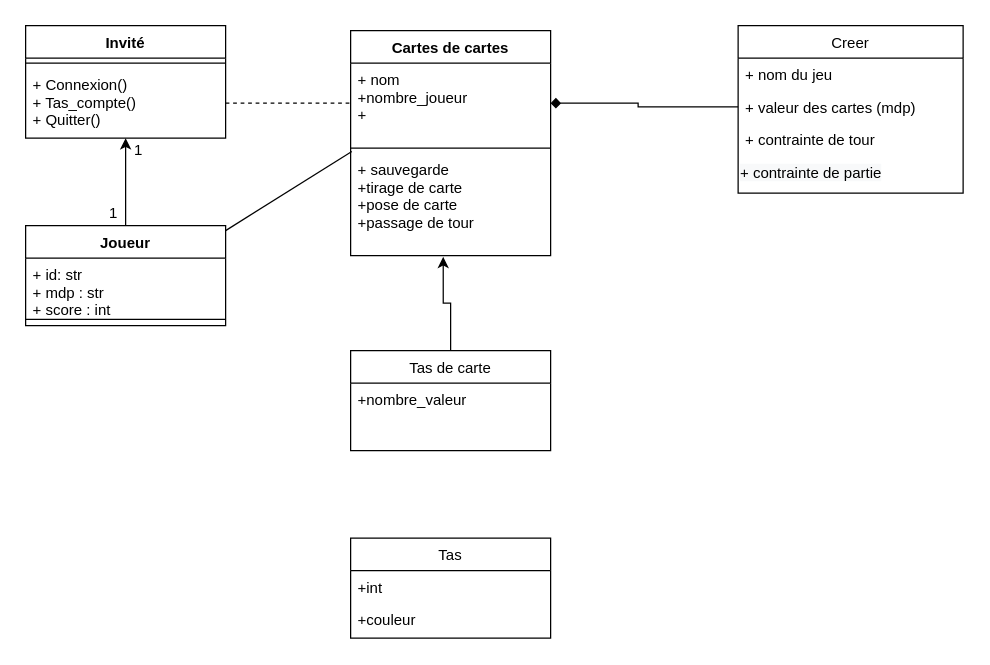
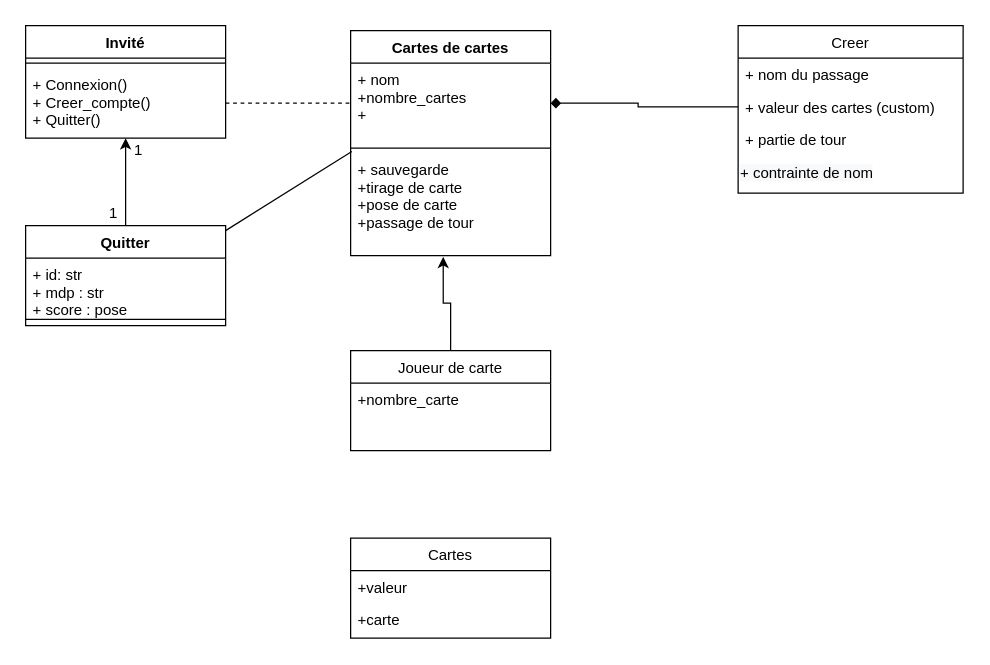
node "+ nom du jeu": label "+ nom du jeu" -> "+ nom du passage"
node "+ nom +nombre_joueur +": label "+ nom +nombre_joueur +" -> "+ nom +nombre_cartes +"
node "+ Connexion() + Tas_compte() + Quitter()": label "+ Connexion() + Tas_compte() + Quitter()" -> "+ Connexion() + Creer_compte() + Quitter()"
node "+ valeur des cartes (mdp)": label "+ valeur des cartes (mdp)" -> "+ valeur des cartes (custom)"
node "+ contrainte de tour": label "+ contrainte de tour" -> "+ partie de tour"
node "+ contrainte de partie": label "+ contrainte de partie" -> "+ contrainte de nom"
node "Joueur": label "Joueur" -> "Quitter"
node "+ id: str + mdp : str + score : int": label "+ id: str + mdp : str + score : int" -> "+ id: str + mdp : str + score : pose"
node "Tas de carte": label "Tas de carte" -> "Joueur de carte"
node "+nombre_valeur": label "+nombre_valeur" -> "+nombre_carte"
node "Tas": label "Tas" -> "Cartes"
node "+int": label "+int" -> "+valeur"
node "+couleur": label "+couleur" -> "+carte"
